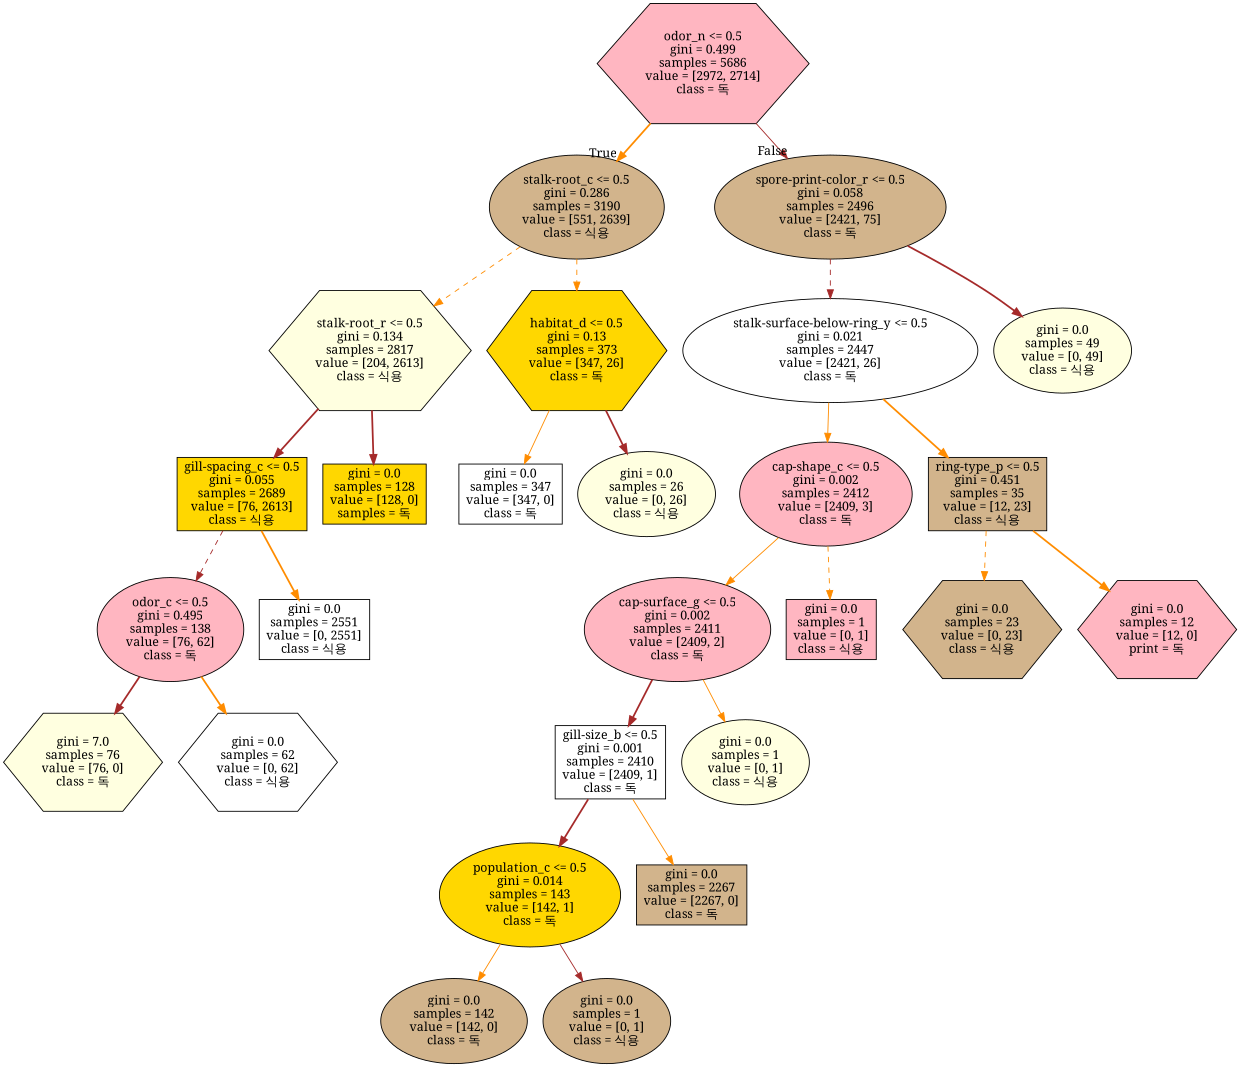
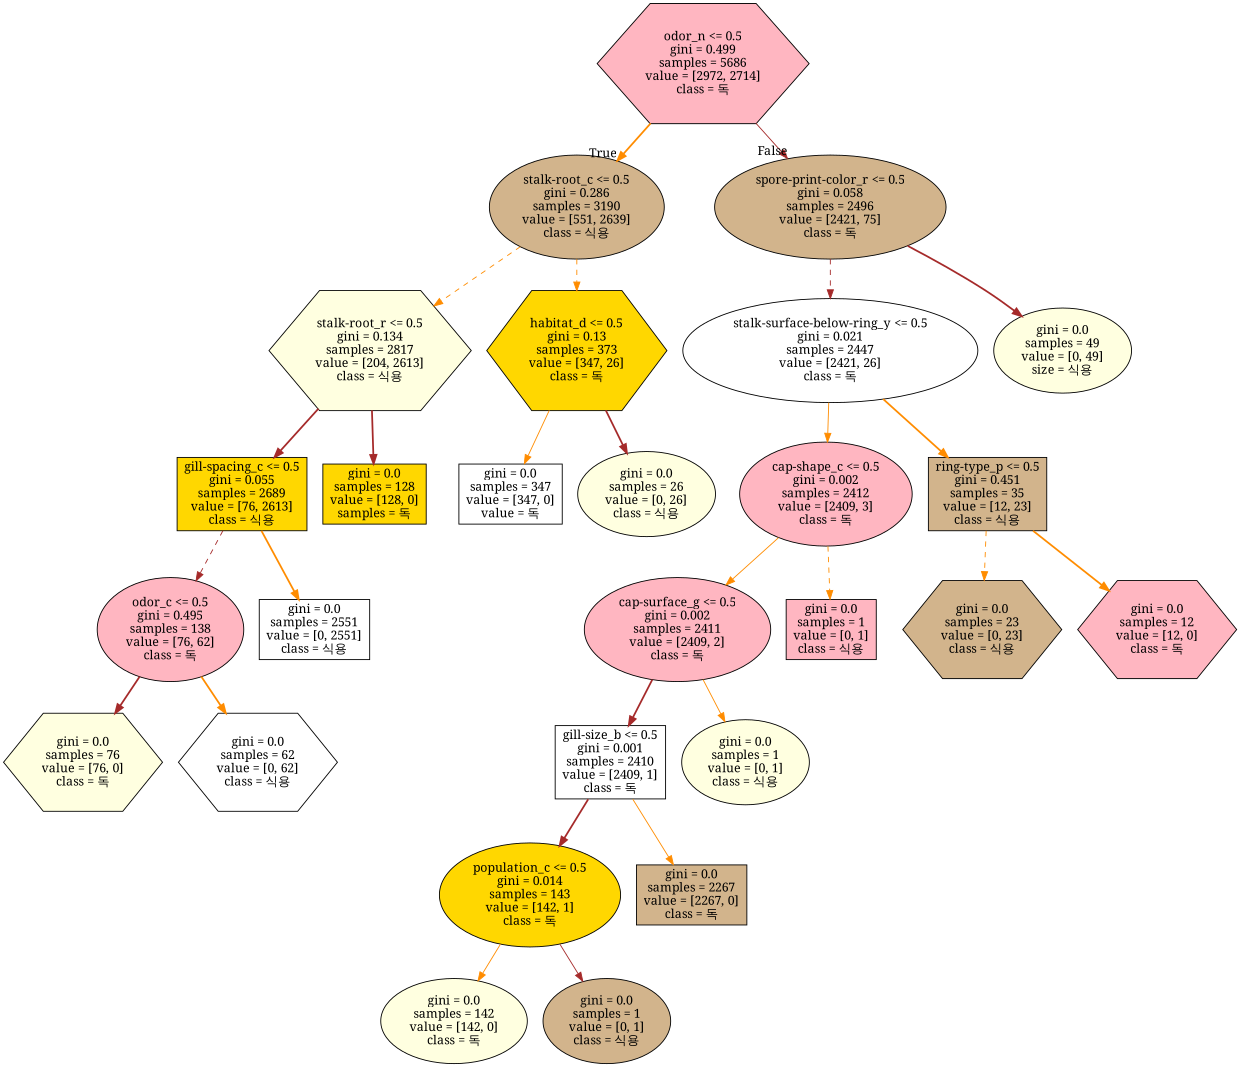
node "gini = 0.0 samples = 49 value = [0, 49] class = 식용": label "gini = 0.0 samples = 49 value = [0, 49] class = 식용" -> "gini = 0.0 samples = 49 value = [0, 49] size = 식용"
node "gini = 0.0 samples = 347 value = [347, 0] class = 독": label "gini = 0.0 samples = 347 value = [347, 0] class = 독" -> "gini = 0.0 samples = 347 value = [347, 0] value = 독"
node "gini = 0.0 samples = 12 value = [12, 0] print = 독": label "gini = 0.0 samples = 12 value = [12, 0] print = 독" -> "gini = 0.0 samples = 12 value = [12, 0] class = 독"
node "gini = 7.0 samples = 76 value = [76, 0] class = 독": label "gini = 7.0 samples = 76 value = [76, 0] class = 독" -> "gini = 0.0 samples = 76 value = [76, 0] class = 독"
node "gini = 0.0 samples = 142 value = [142, 0] class = 독": fillcolor tan -> lightyellow
